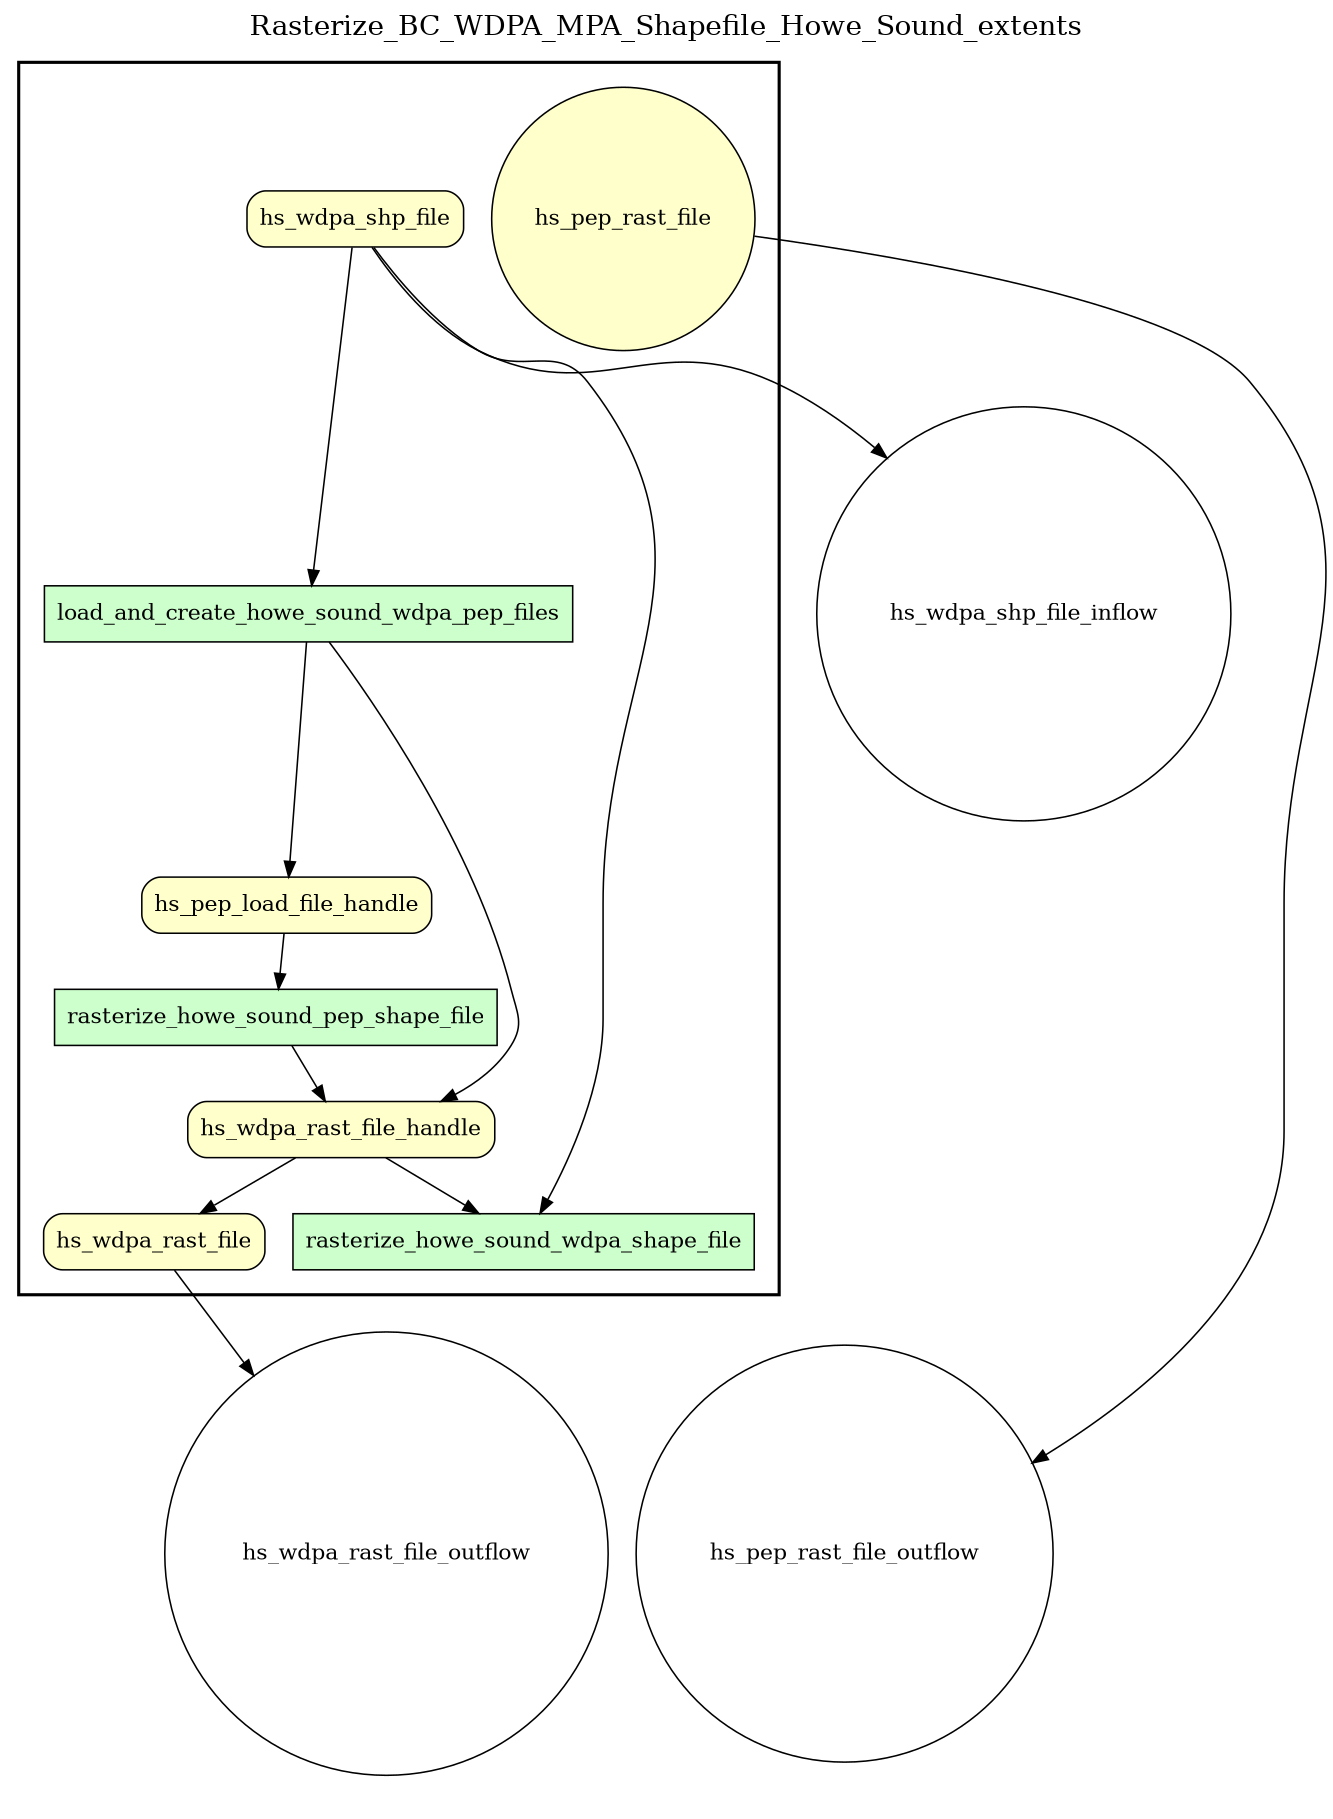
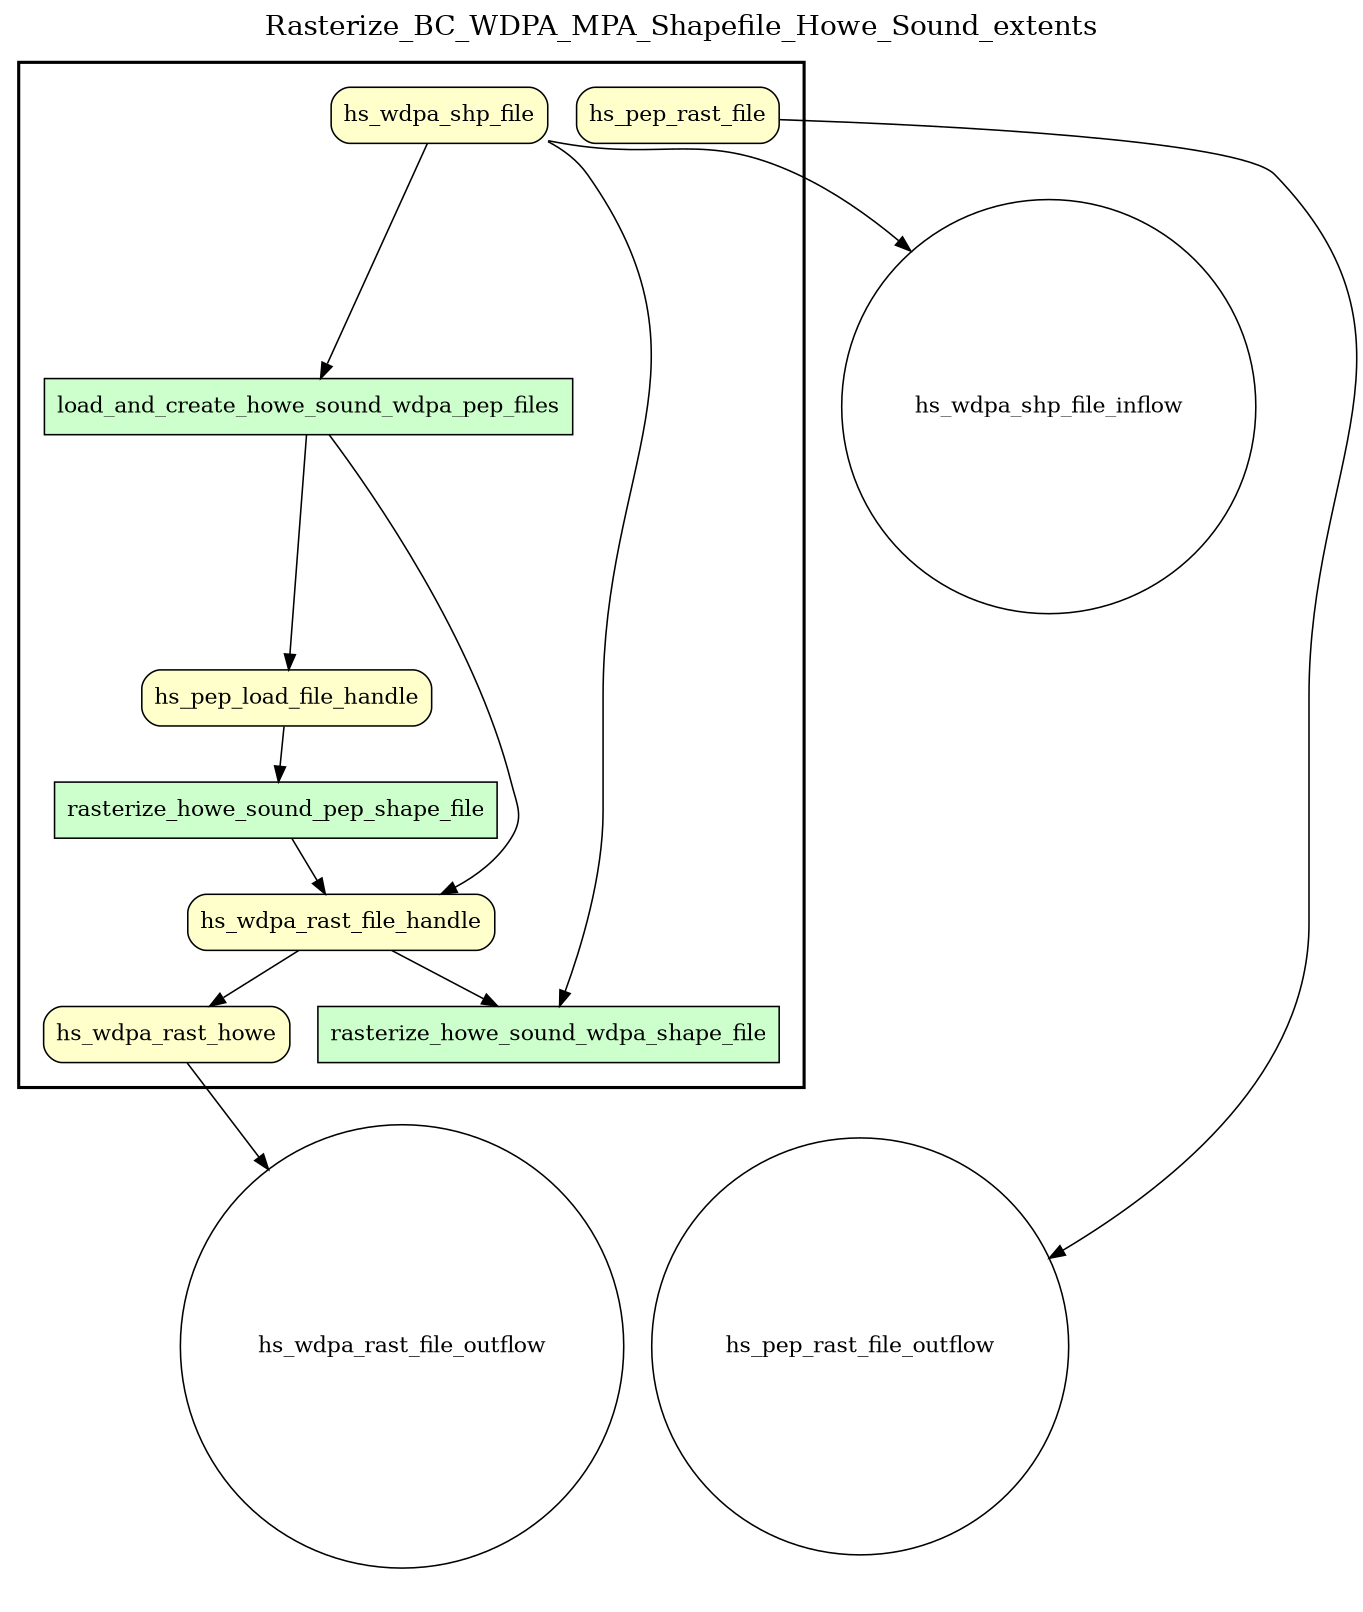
node "hs_pep_rast_file": shape circle -> box
node "hs_wdpa_rast_file": label "hs_wdpa_rast_file" -> "hs_wdpa_rast_howe"
